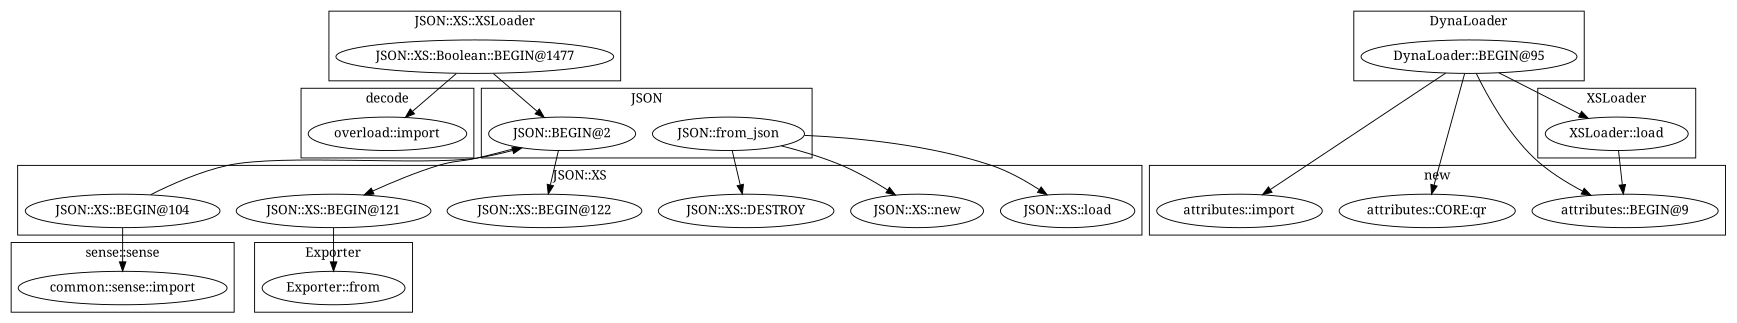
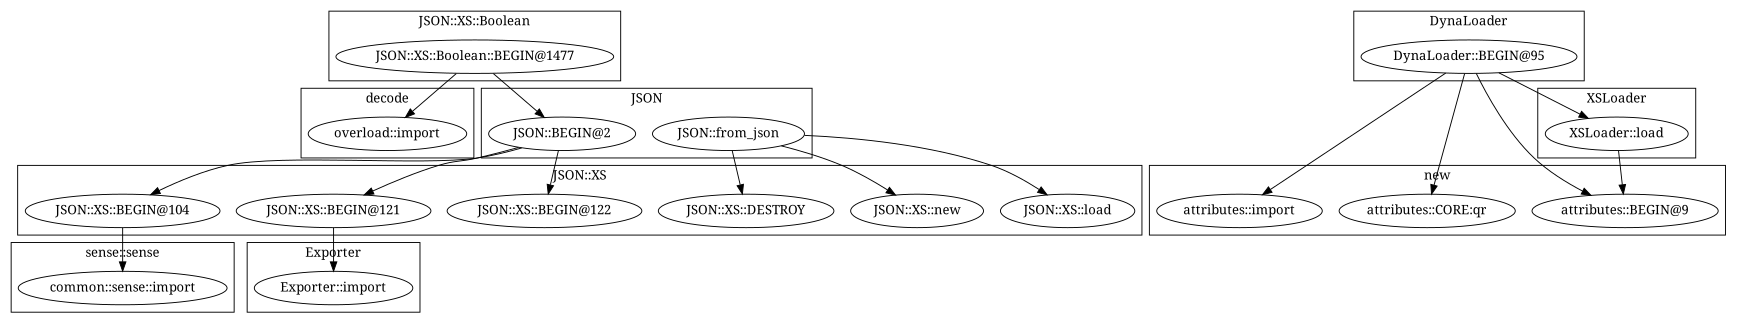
cluster "JSON::XS::XSLoader": label "JSON::XS::XSLoader" -> "JSON::XS::Boolean"
edge "JSON::XS::BEGIN@104" -> "JSON::BEGIN@2": reversed
node "Exporter::from": label "Exporter::from" -> "Exporter::import"
